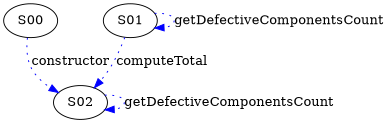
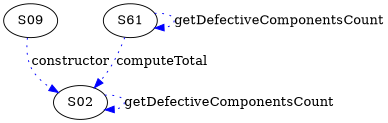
node "S00": label "S00" -> "S09"
node "S01": label "S01" -> "S61"
